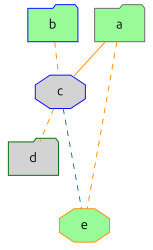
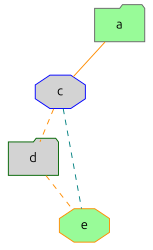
node "b": removed
edge "a" -- "e": now "d" -- "e"
